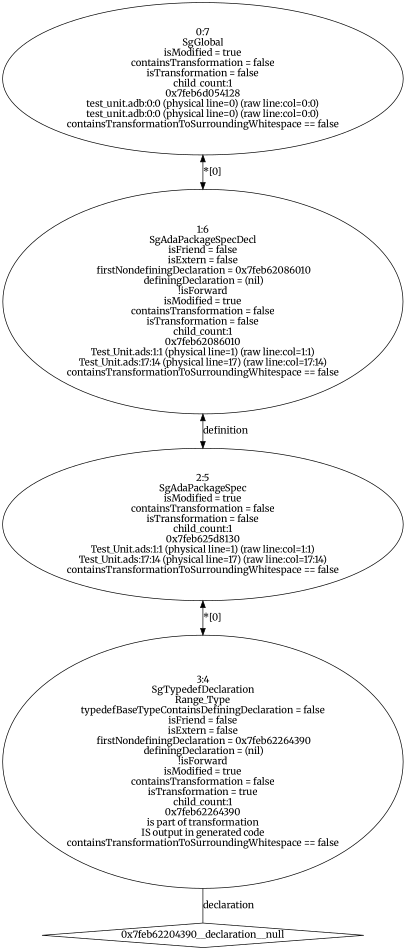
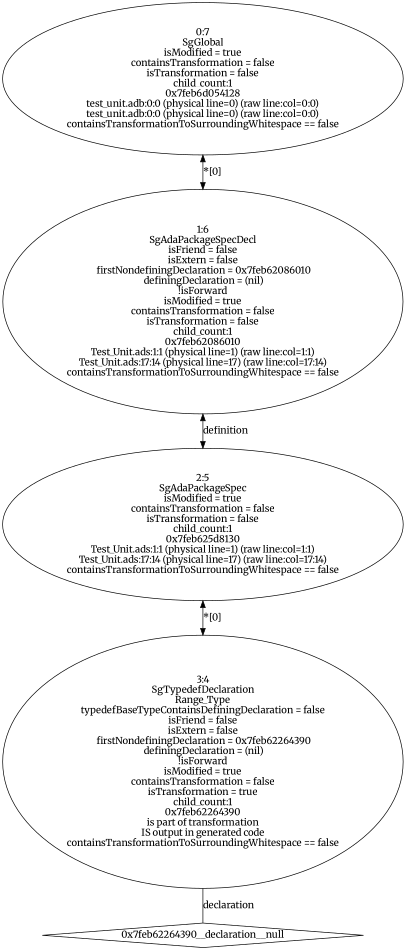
node "0x7feb62204390__declaration__null": label "0x7feb62204390__declaration__null" -> "0x7feb62264390__declaration__null"
